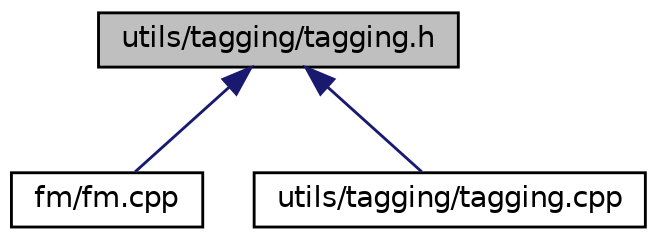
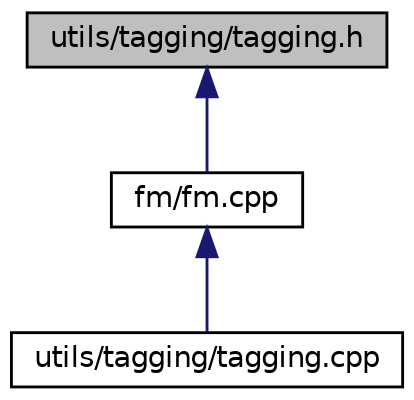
edge "utils/tagging/tagging.cpp" -> "utils/tagging/tagging.h": now "utils/tagging/tagging.cpp" -> "fm/fm.cpp"
